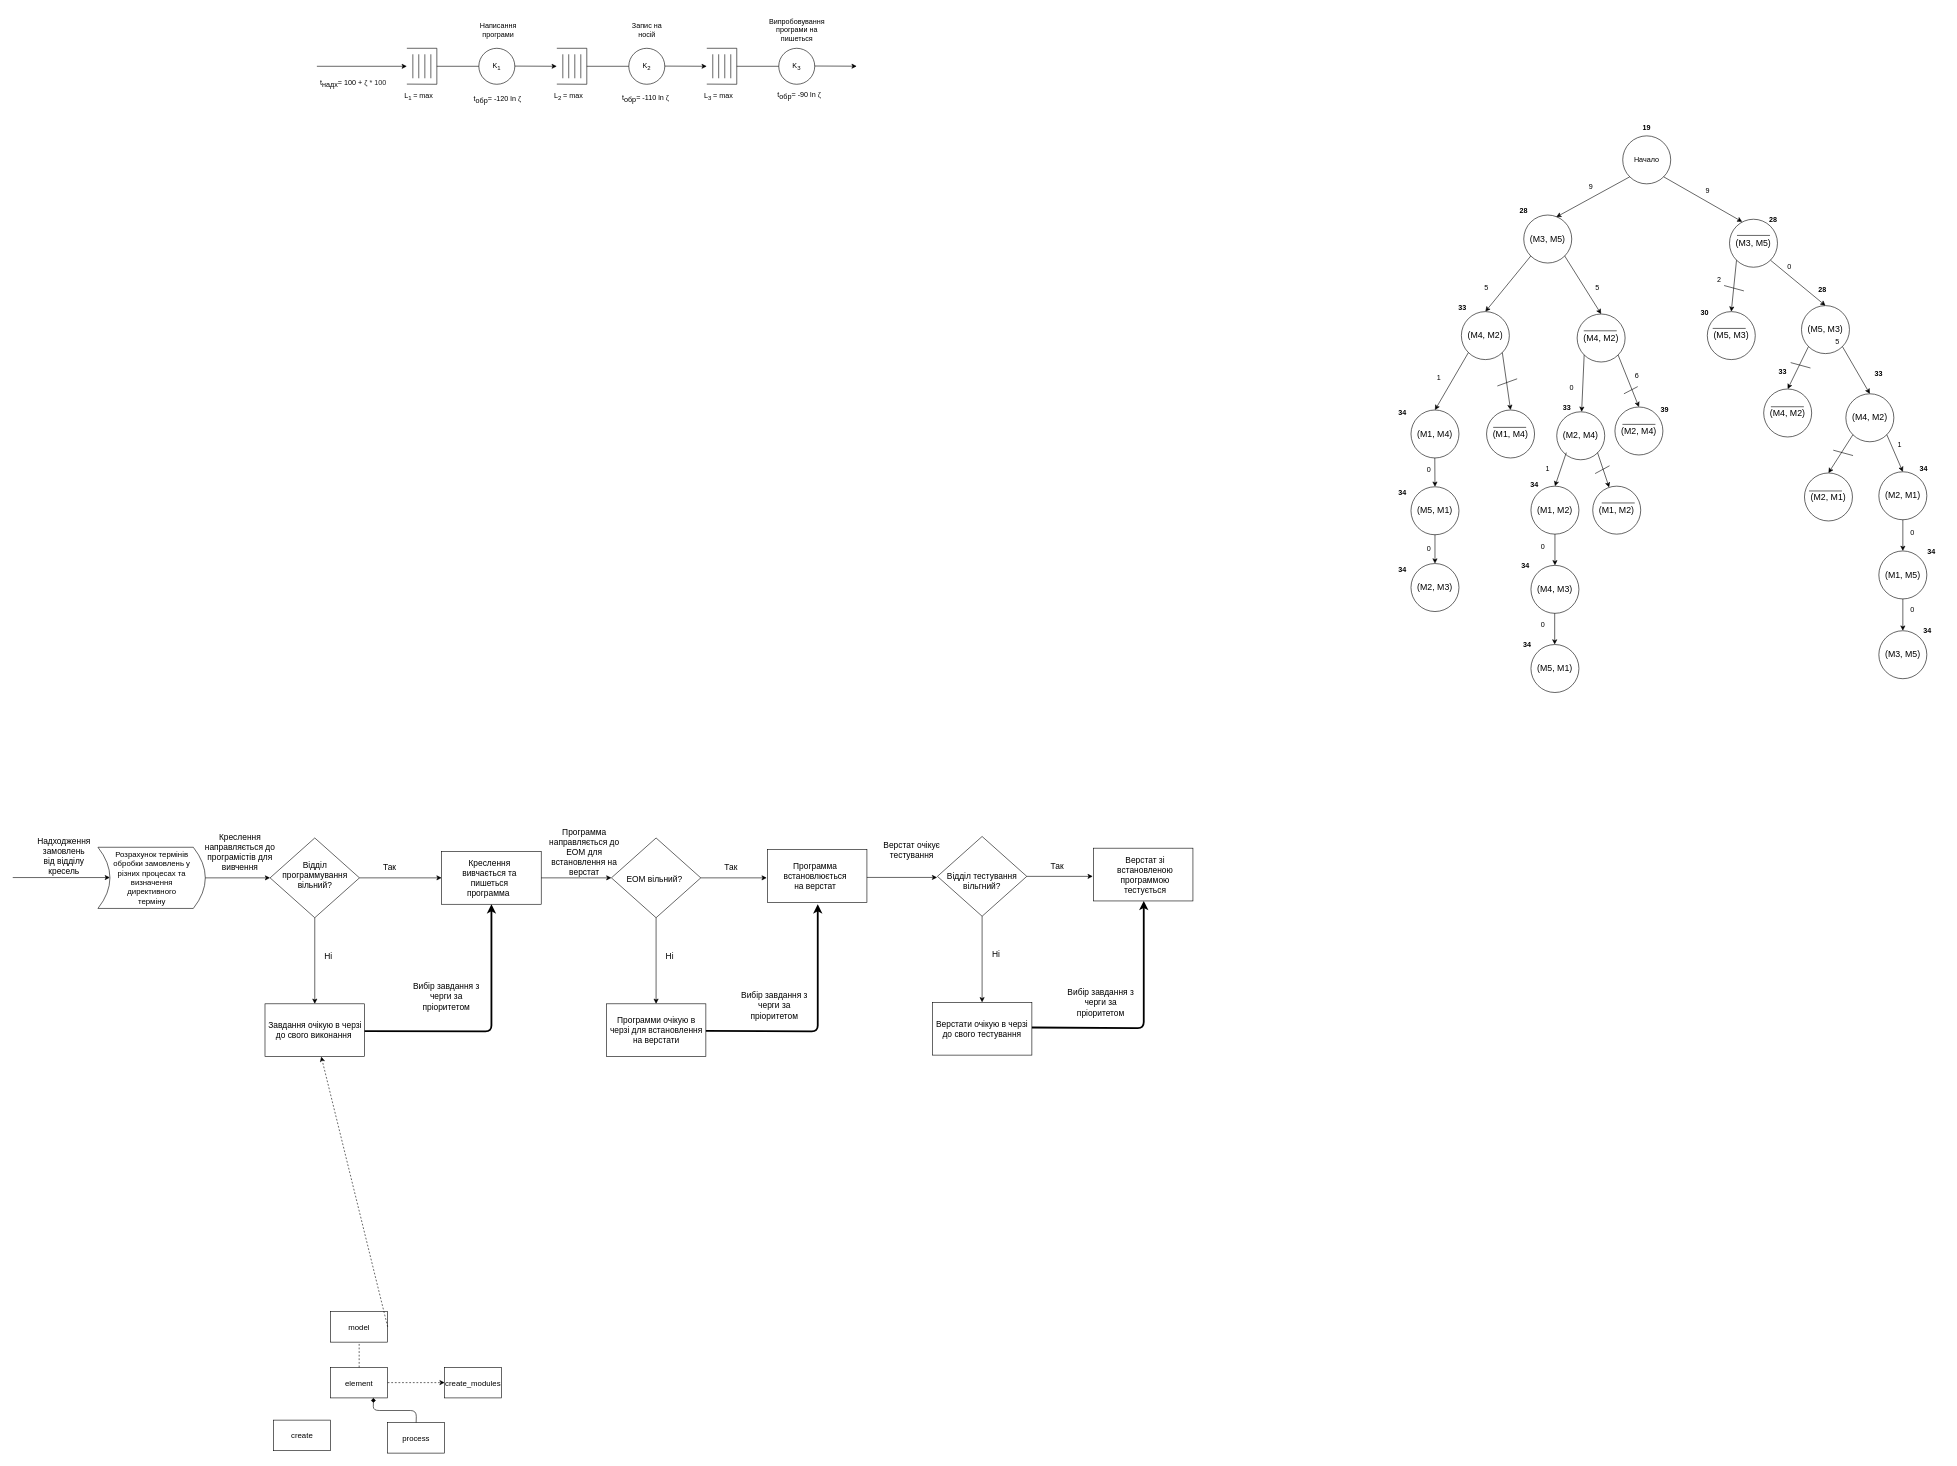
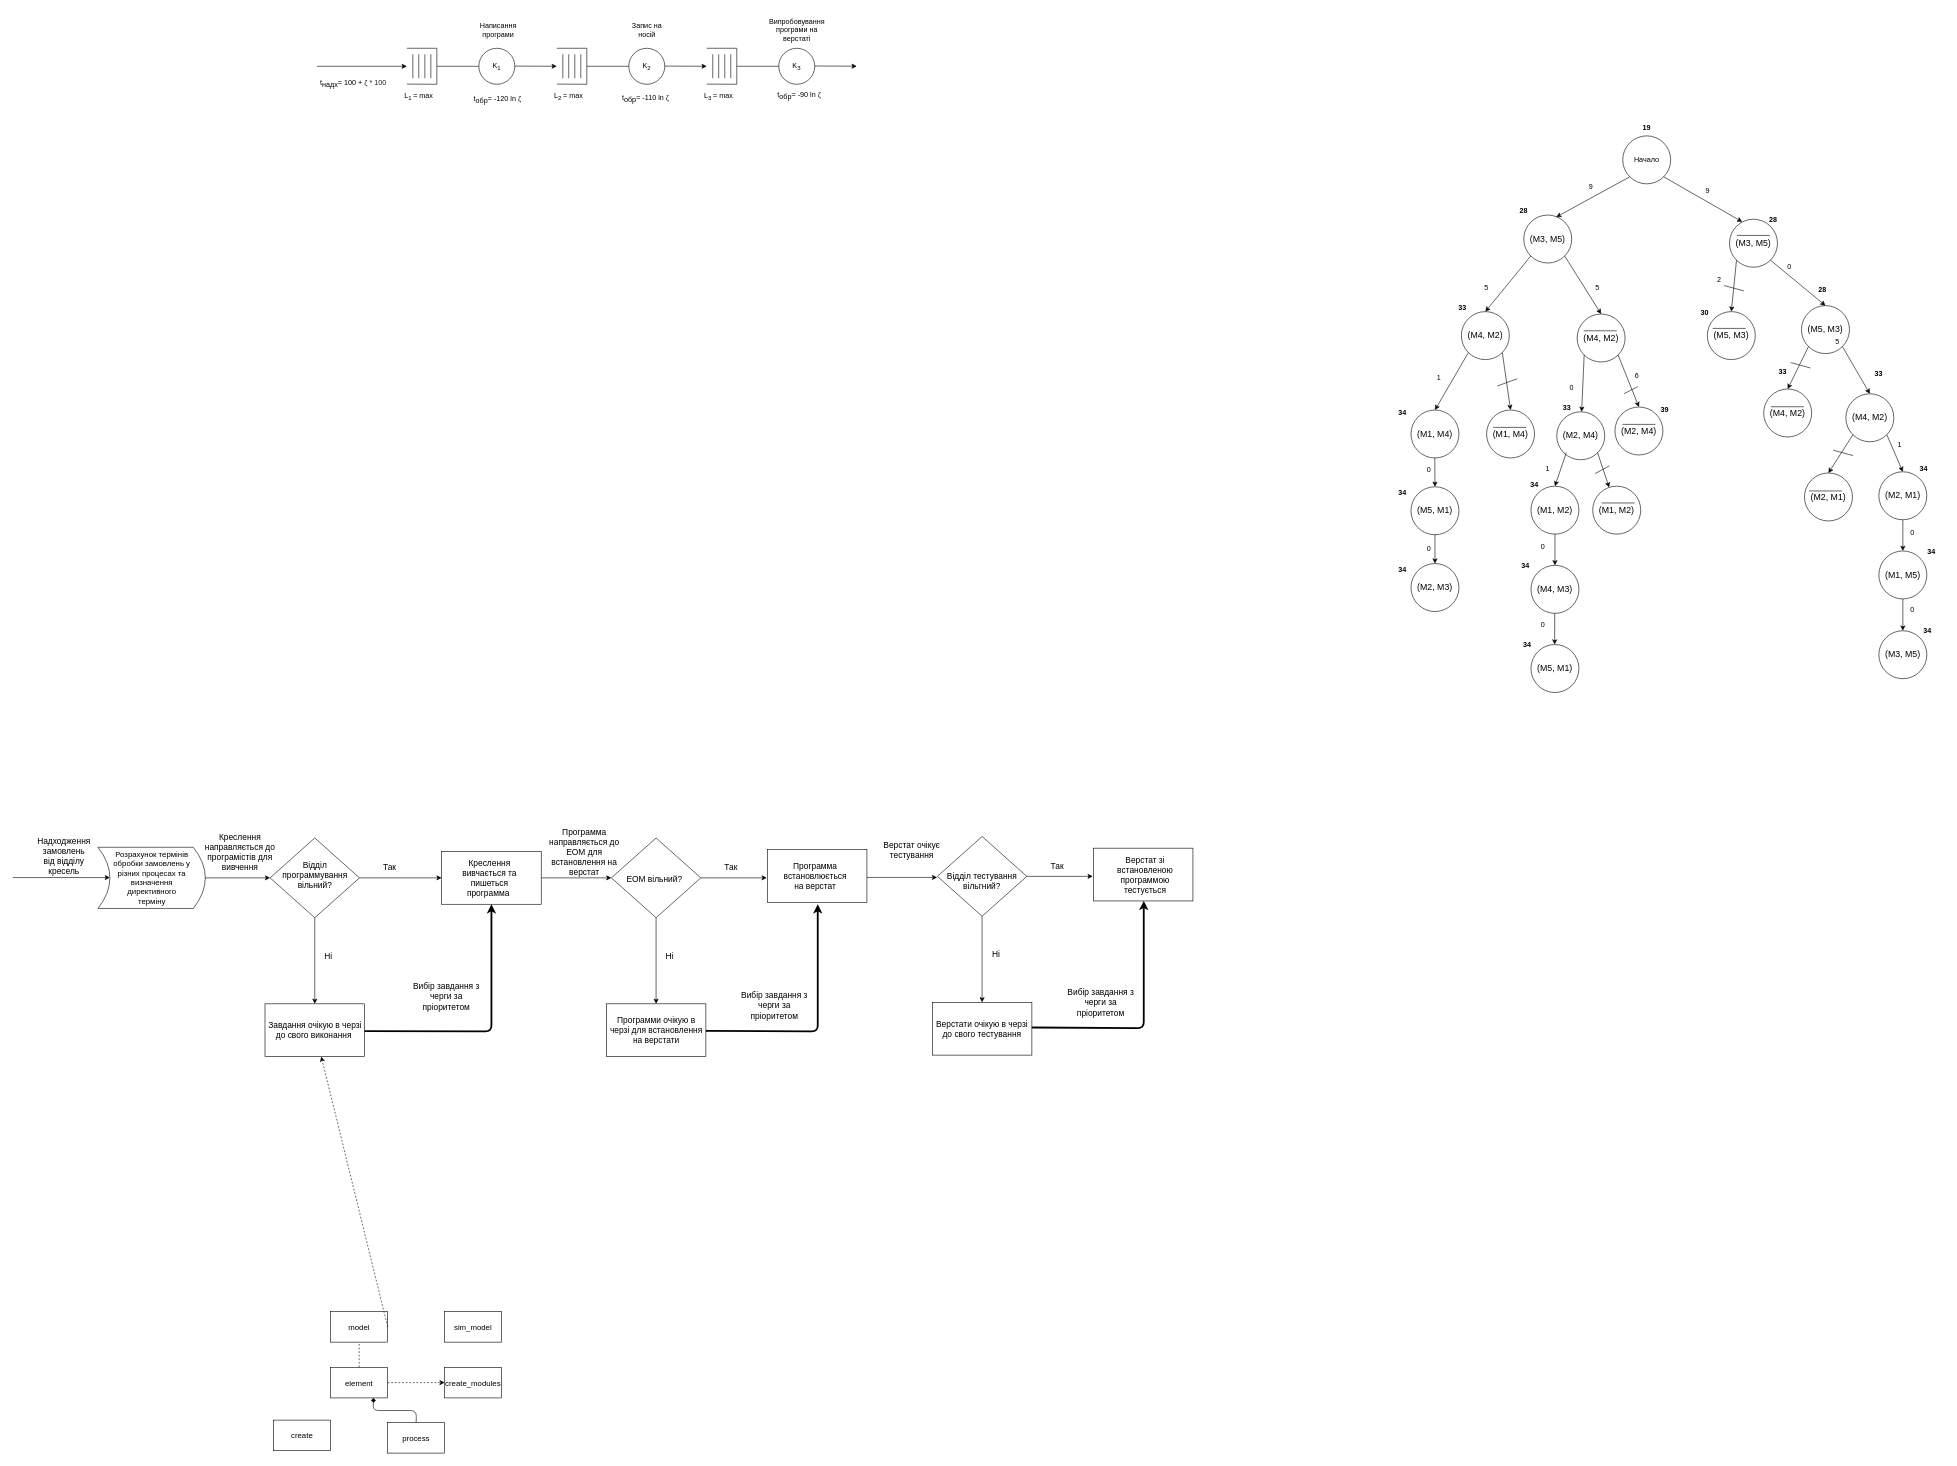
node "Випробовування програми на пишеться": label "Випробовування програми на пишеться" -> "Випробовування програми на верстаті"
node "sim_model": added
